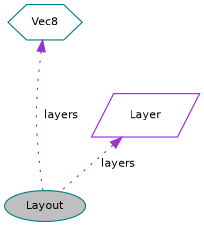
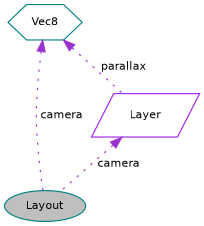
edge "Layer" -> "Vec8": added, label "parallax"
edge "Layout" -> "Vec8": label " layers" -> " camera"
edge "Layout" -> "Layer": label " layers" -> " camera"
